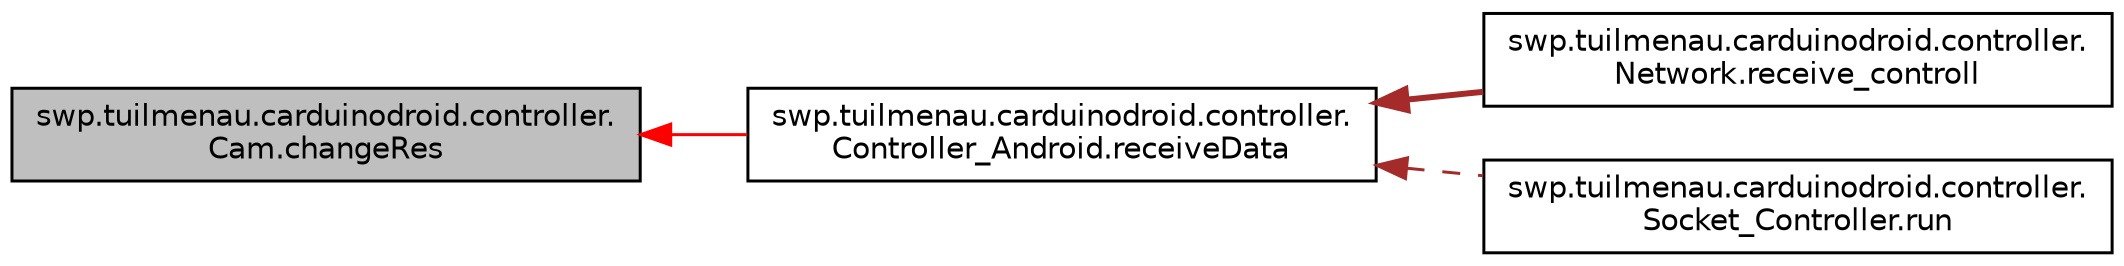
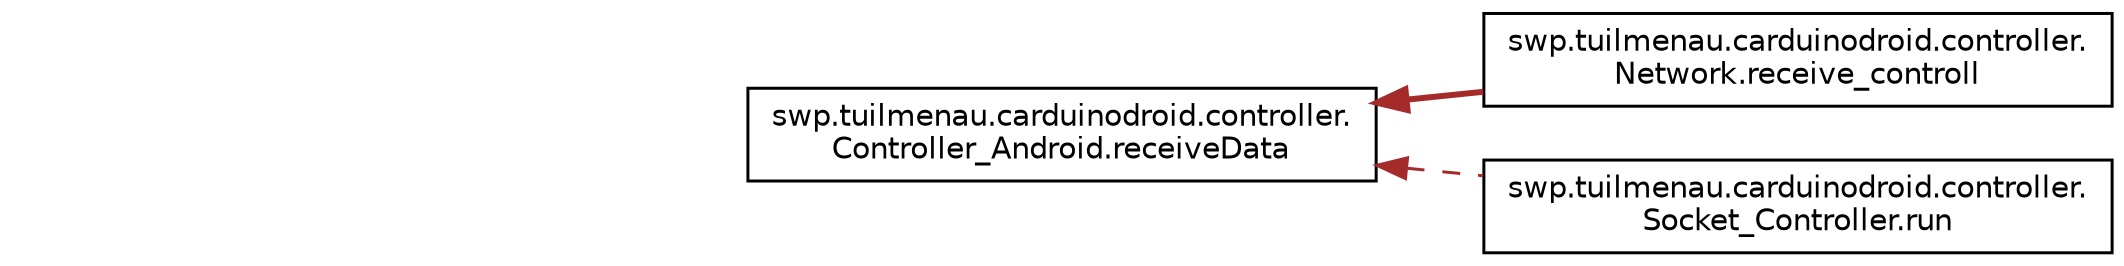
node "swp.tuilmenau.carduinodroid.controller. Cam.changeRes": removed
